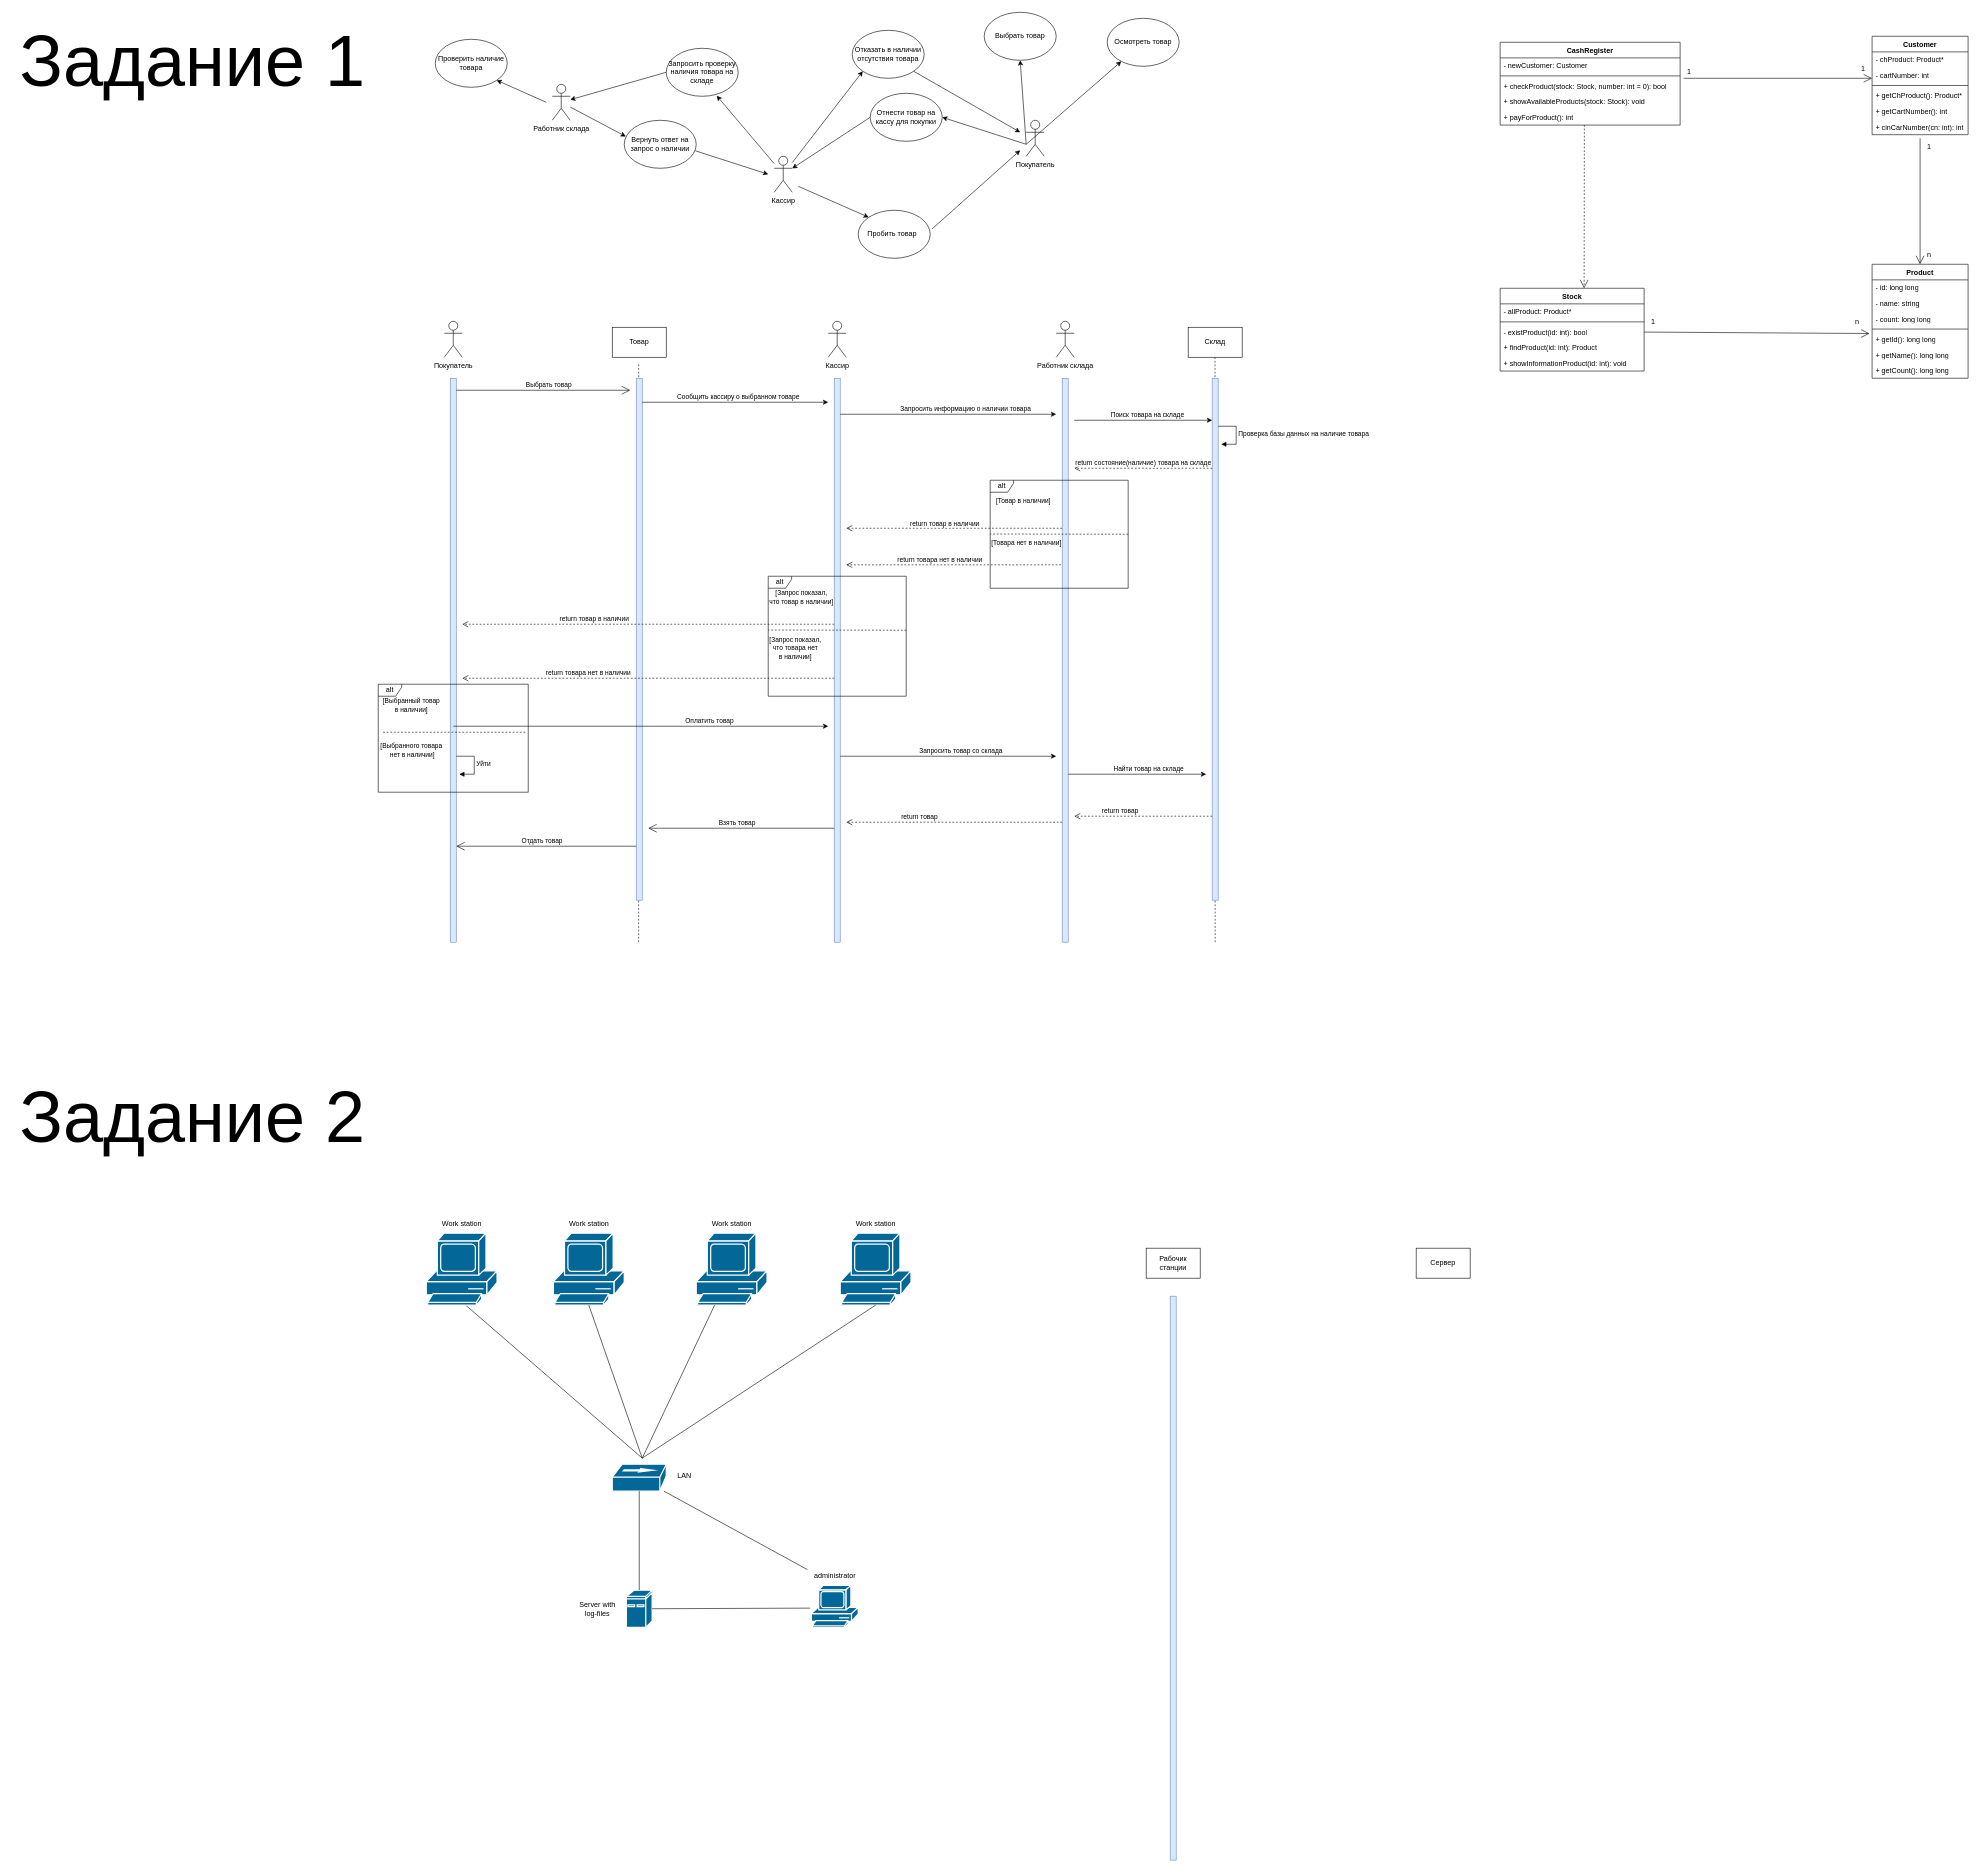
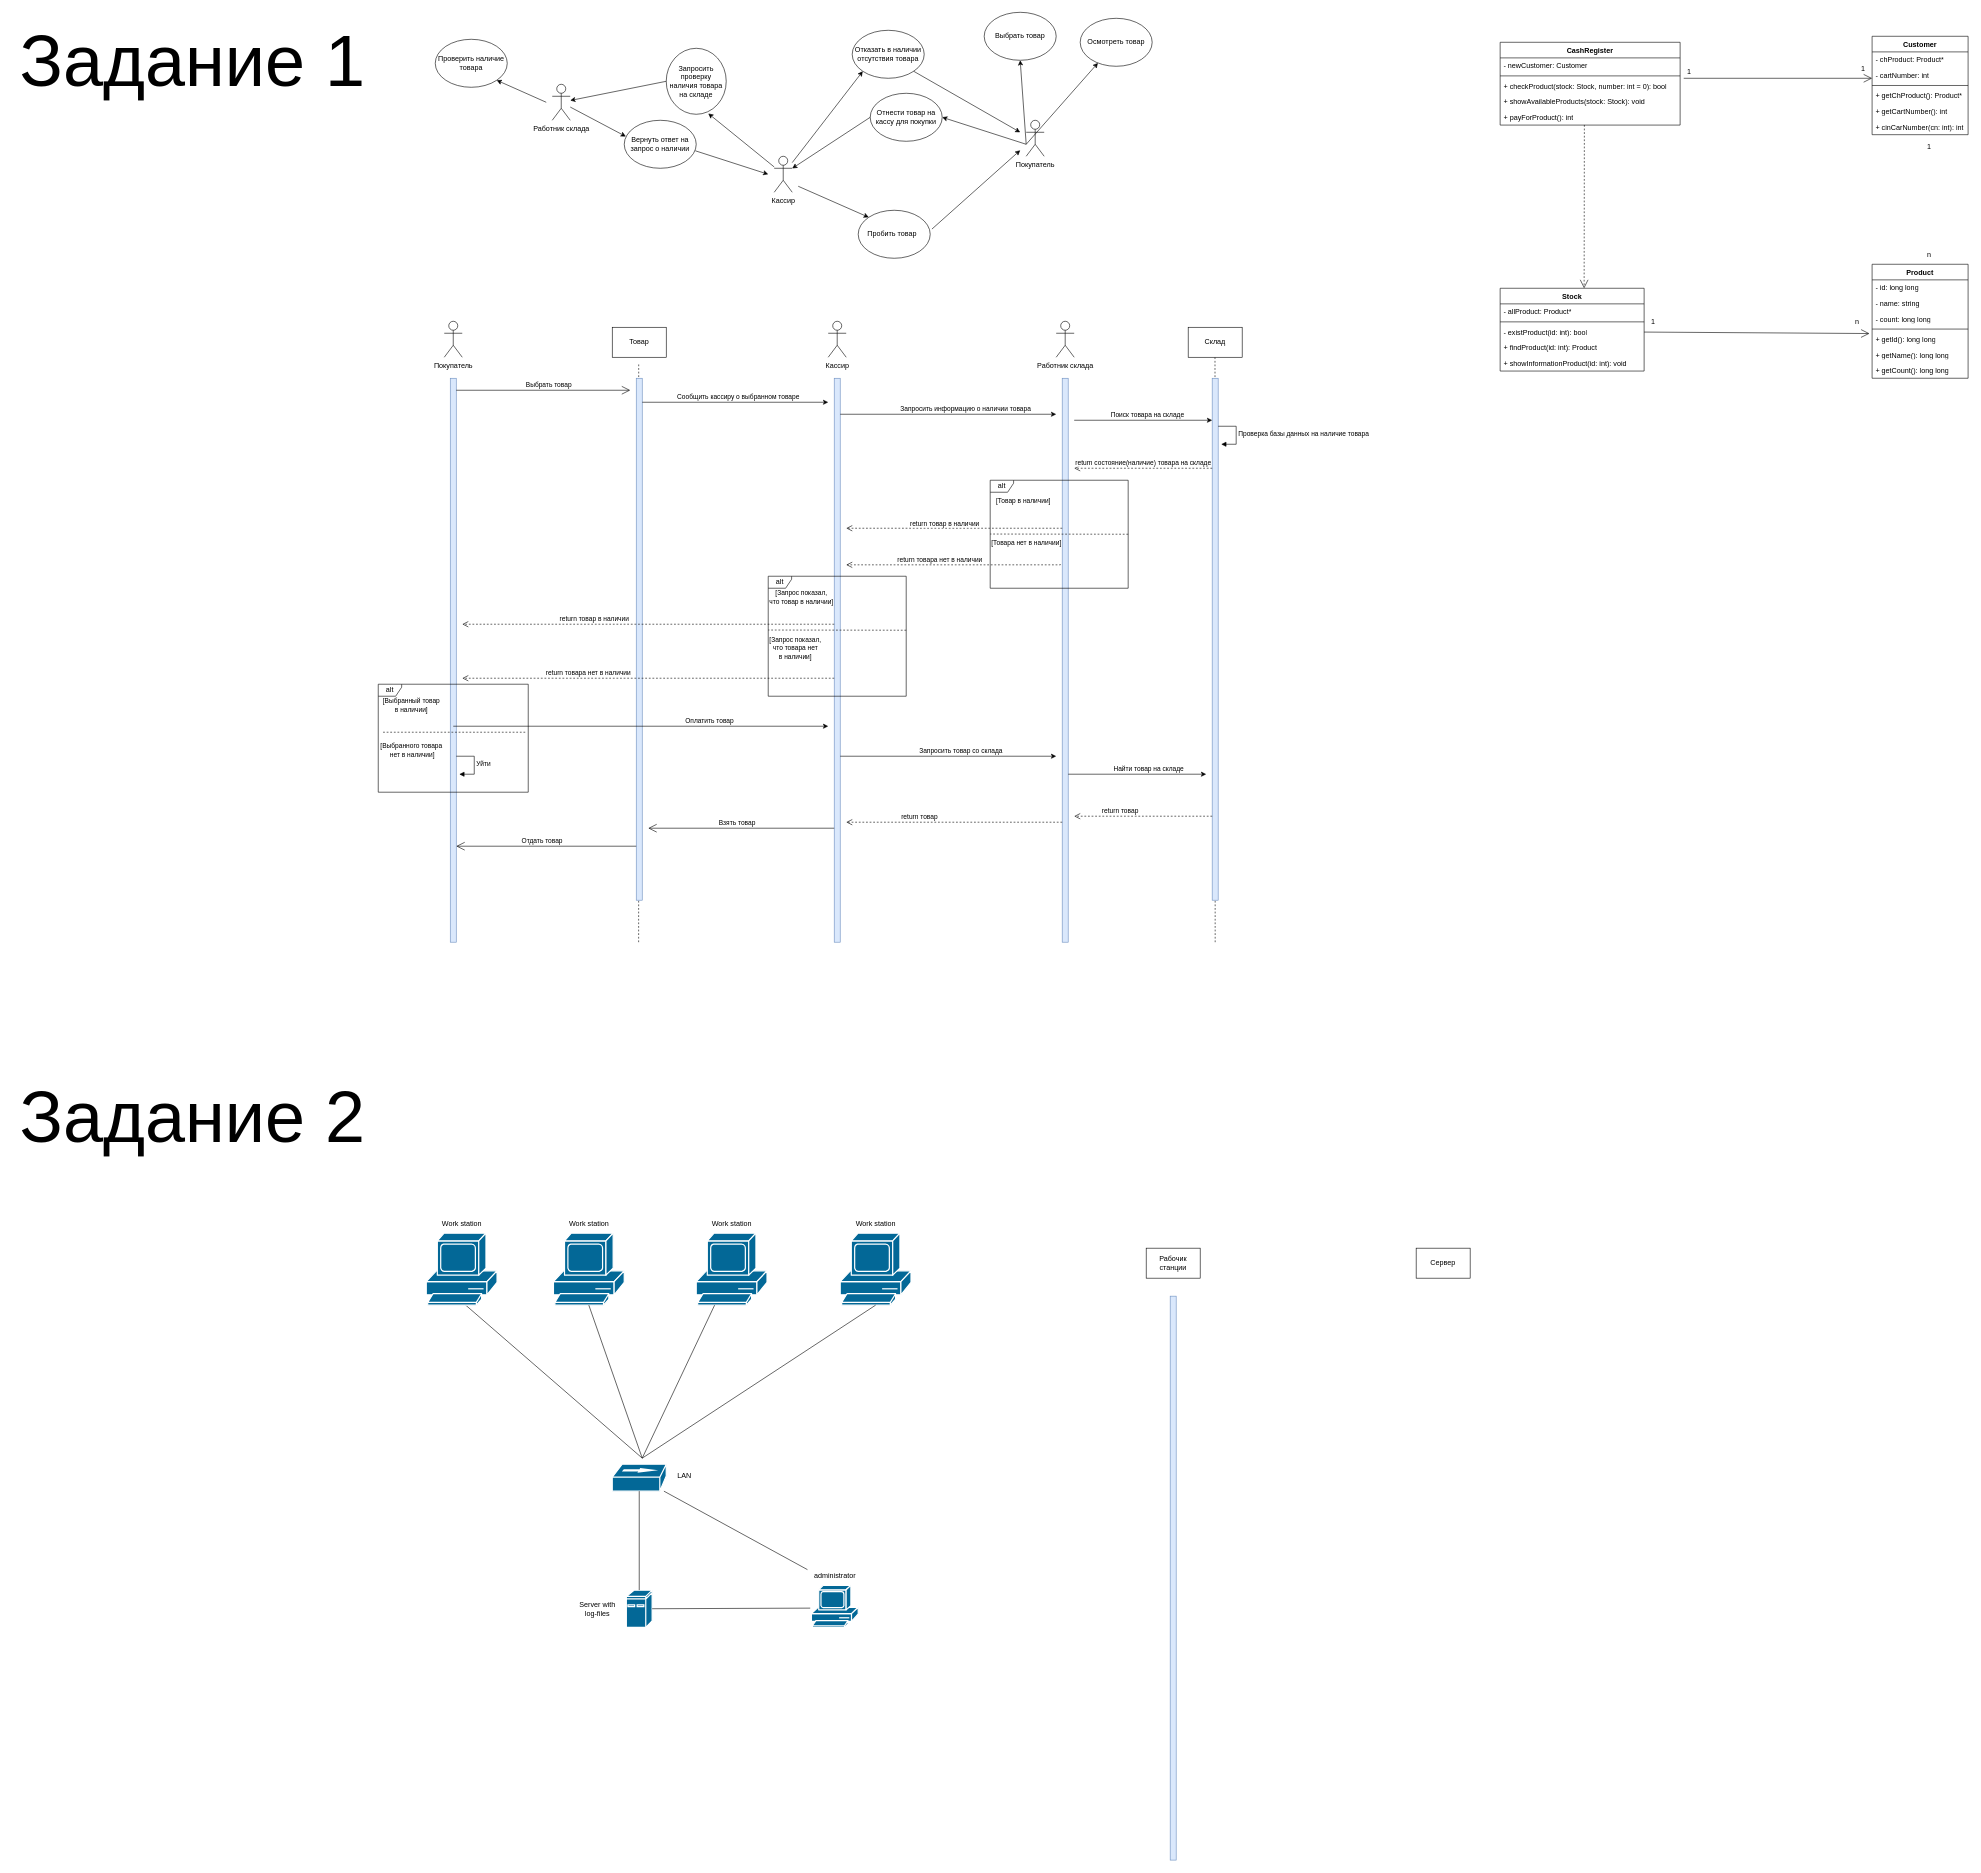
node "Осмотреть товар": moved (1143, 42) -> (1116, 42)
node "Запросить проверку наличия товара на складе": size 72x48 -> 60x66
edge "+ cinCarNumber(cn: int): int" -> "Product": removed
